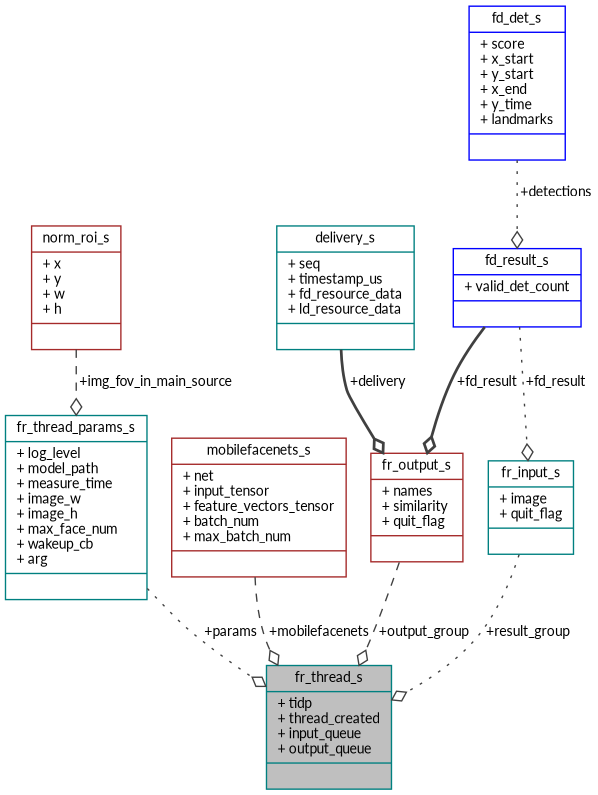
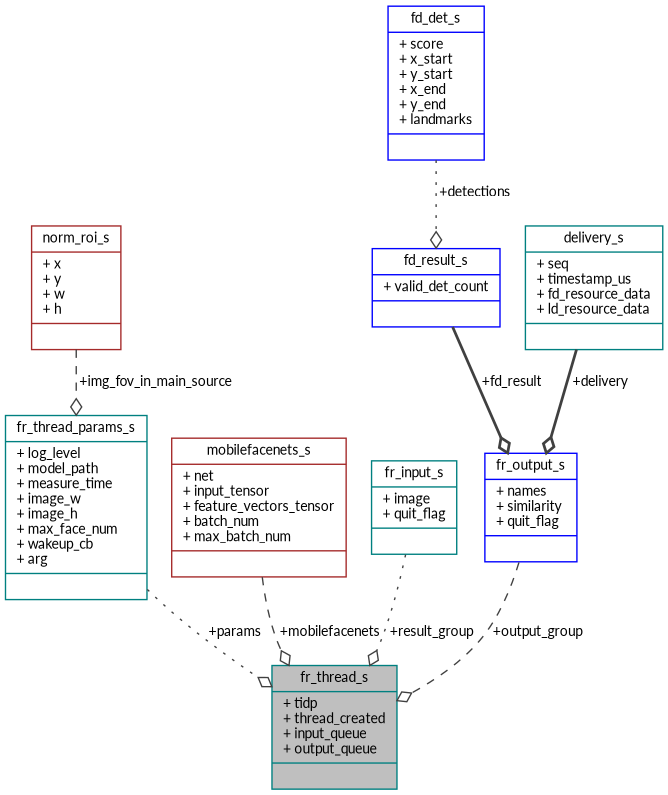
node "fd_det_s": text "+ y_time" -> "+ y_end"
edge "fd_result_s" -> "fr_input_s": removed, label "+fd_result"
node "fr_output_s": color brown -> blue
